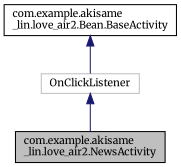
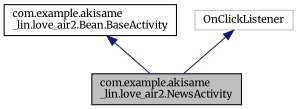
edge "OnClickListener" -> "com.example.akisame _lin.love_air2.Bean.BaseActivity": now "com.example.akisame _lin.love_air2.NewsActivity" -> "com.example.akisame _lin.love_air2.Bean.BaseActivity"
